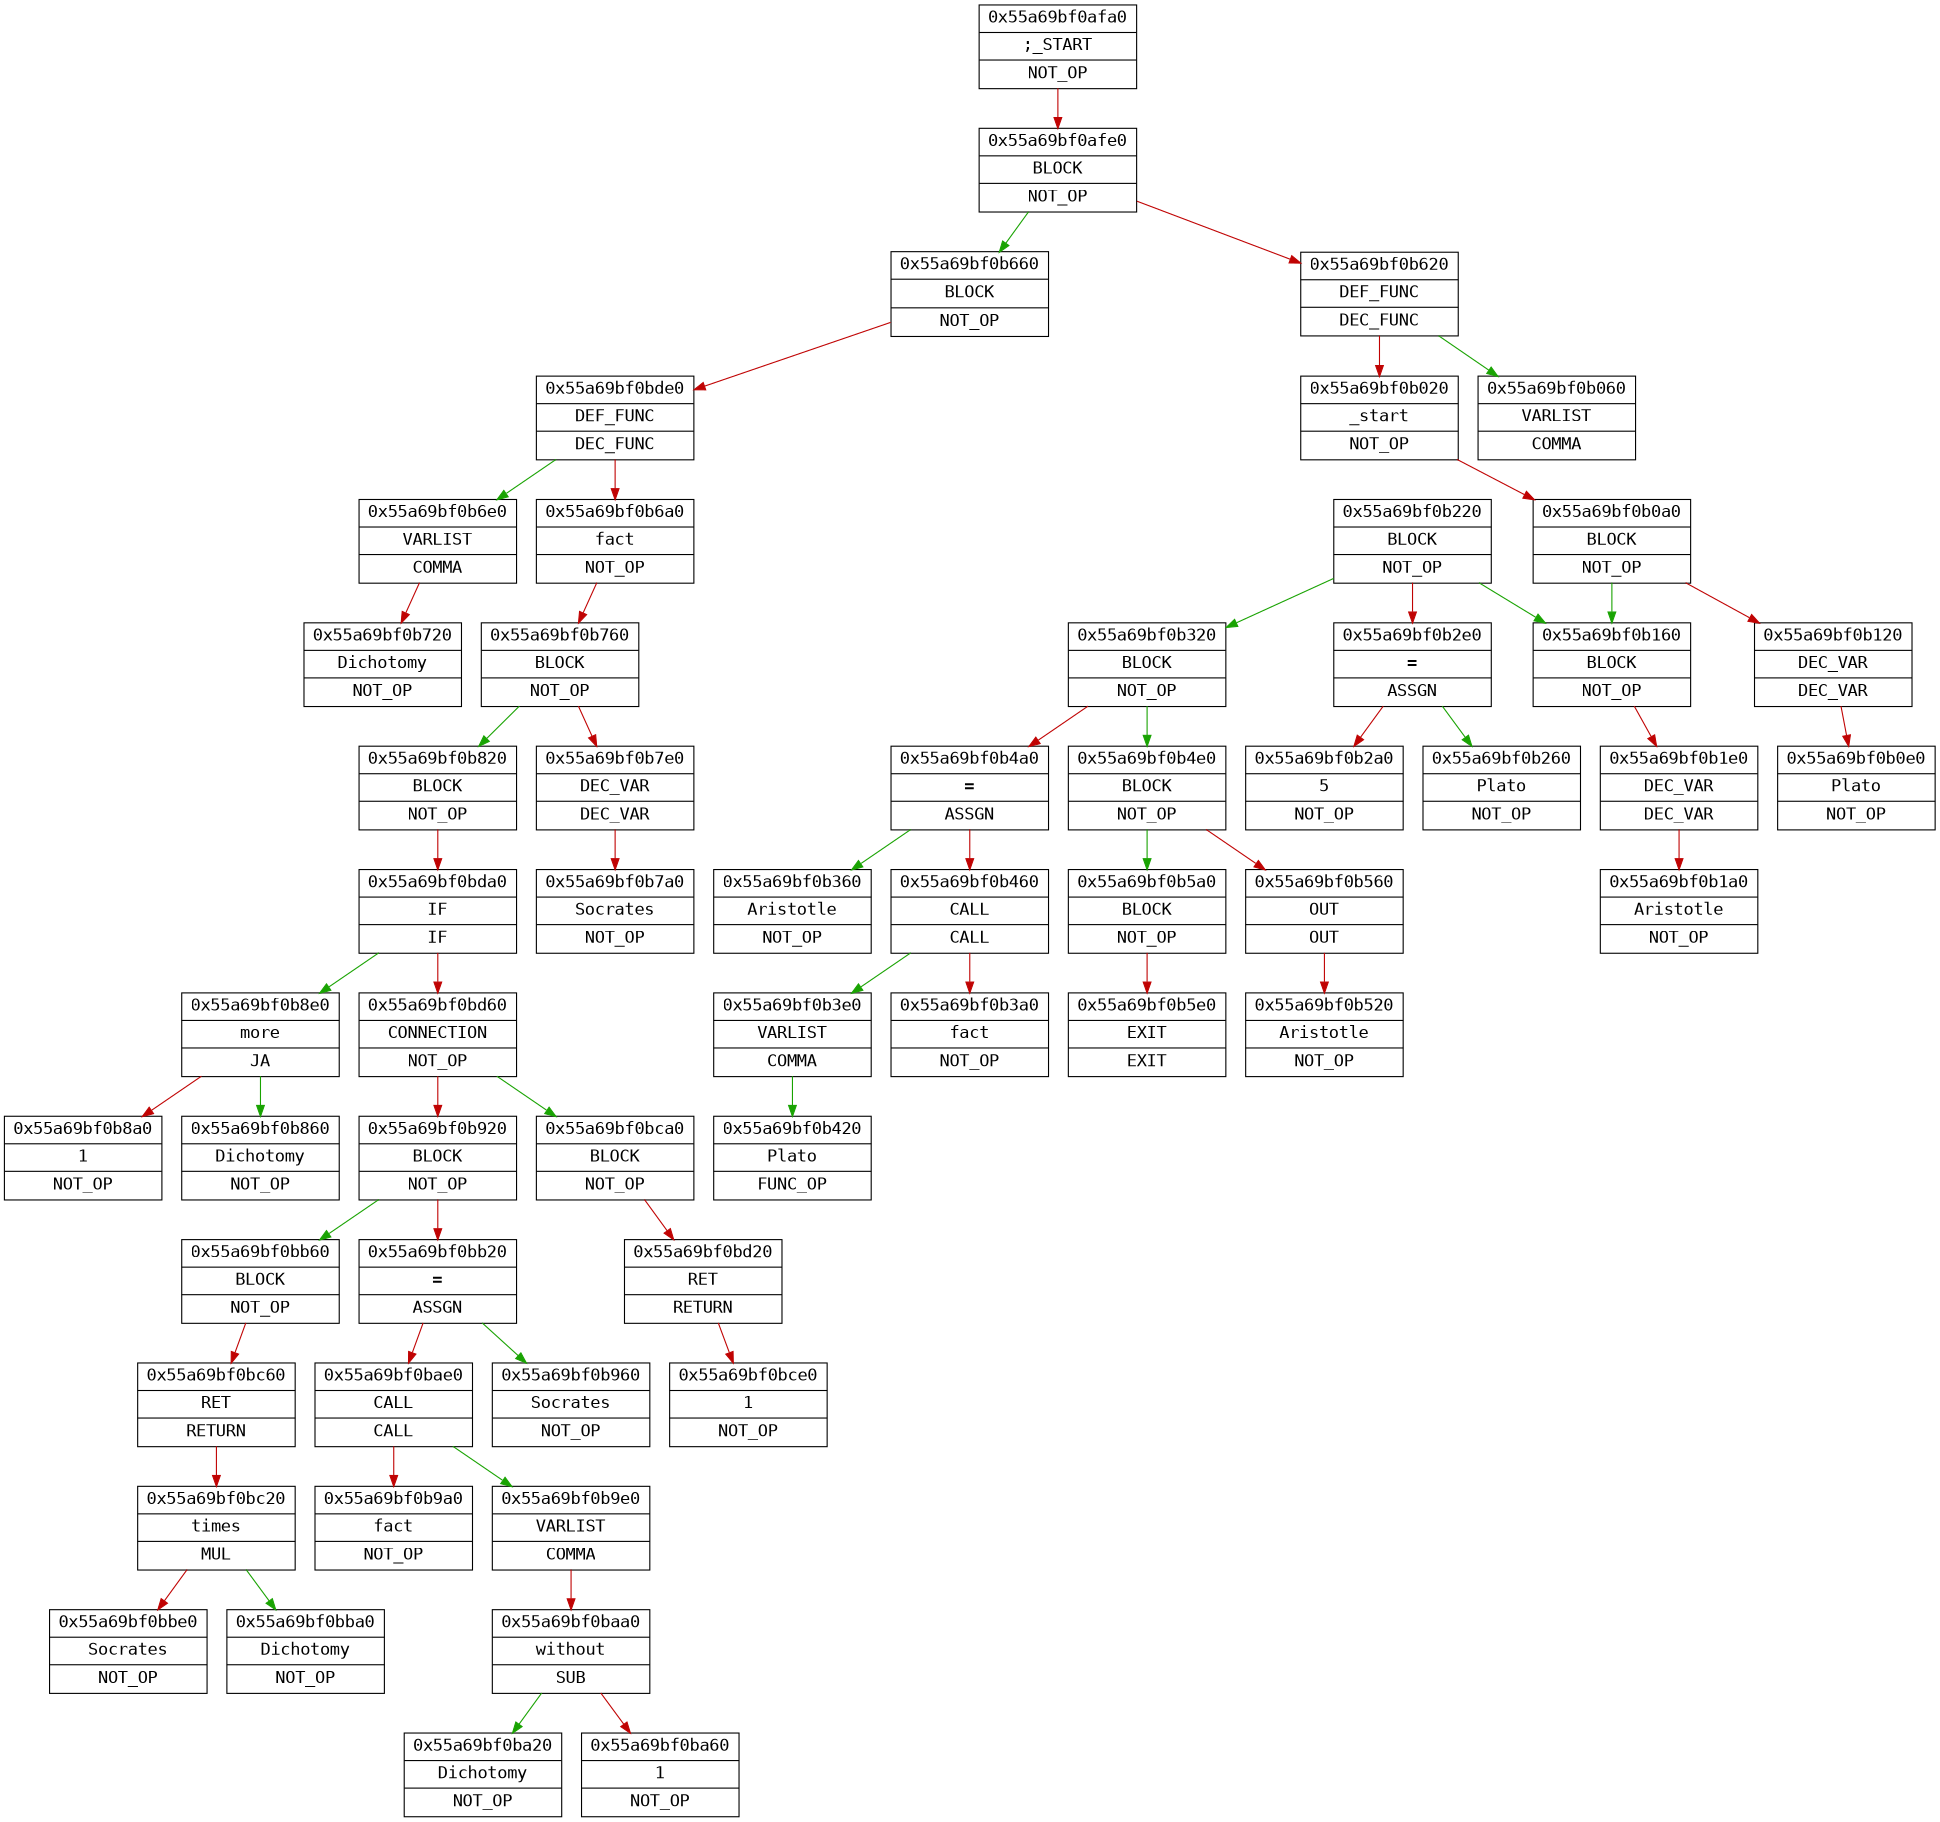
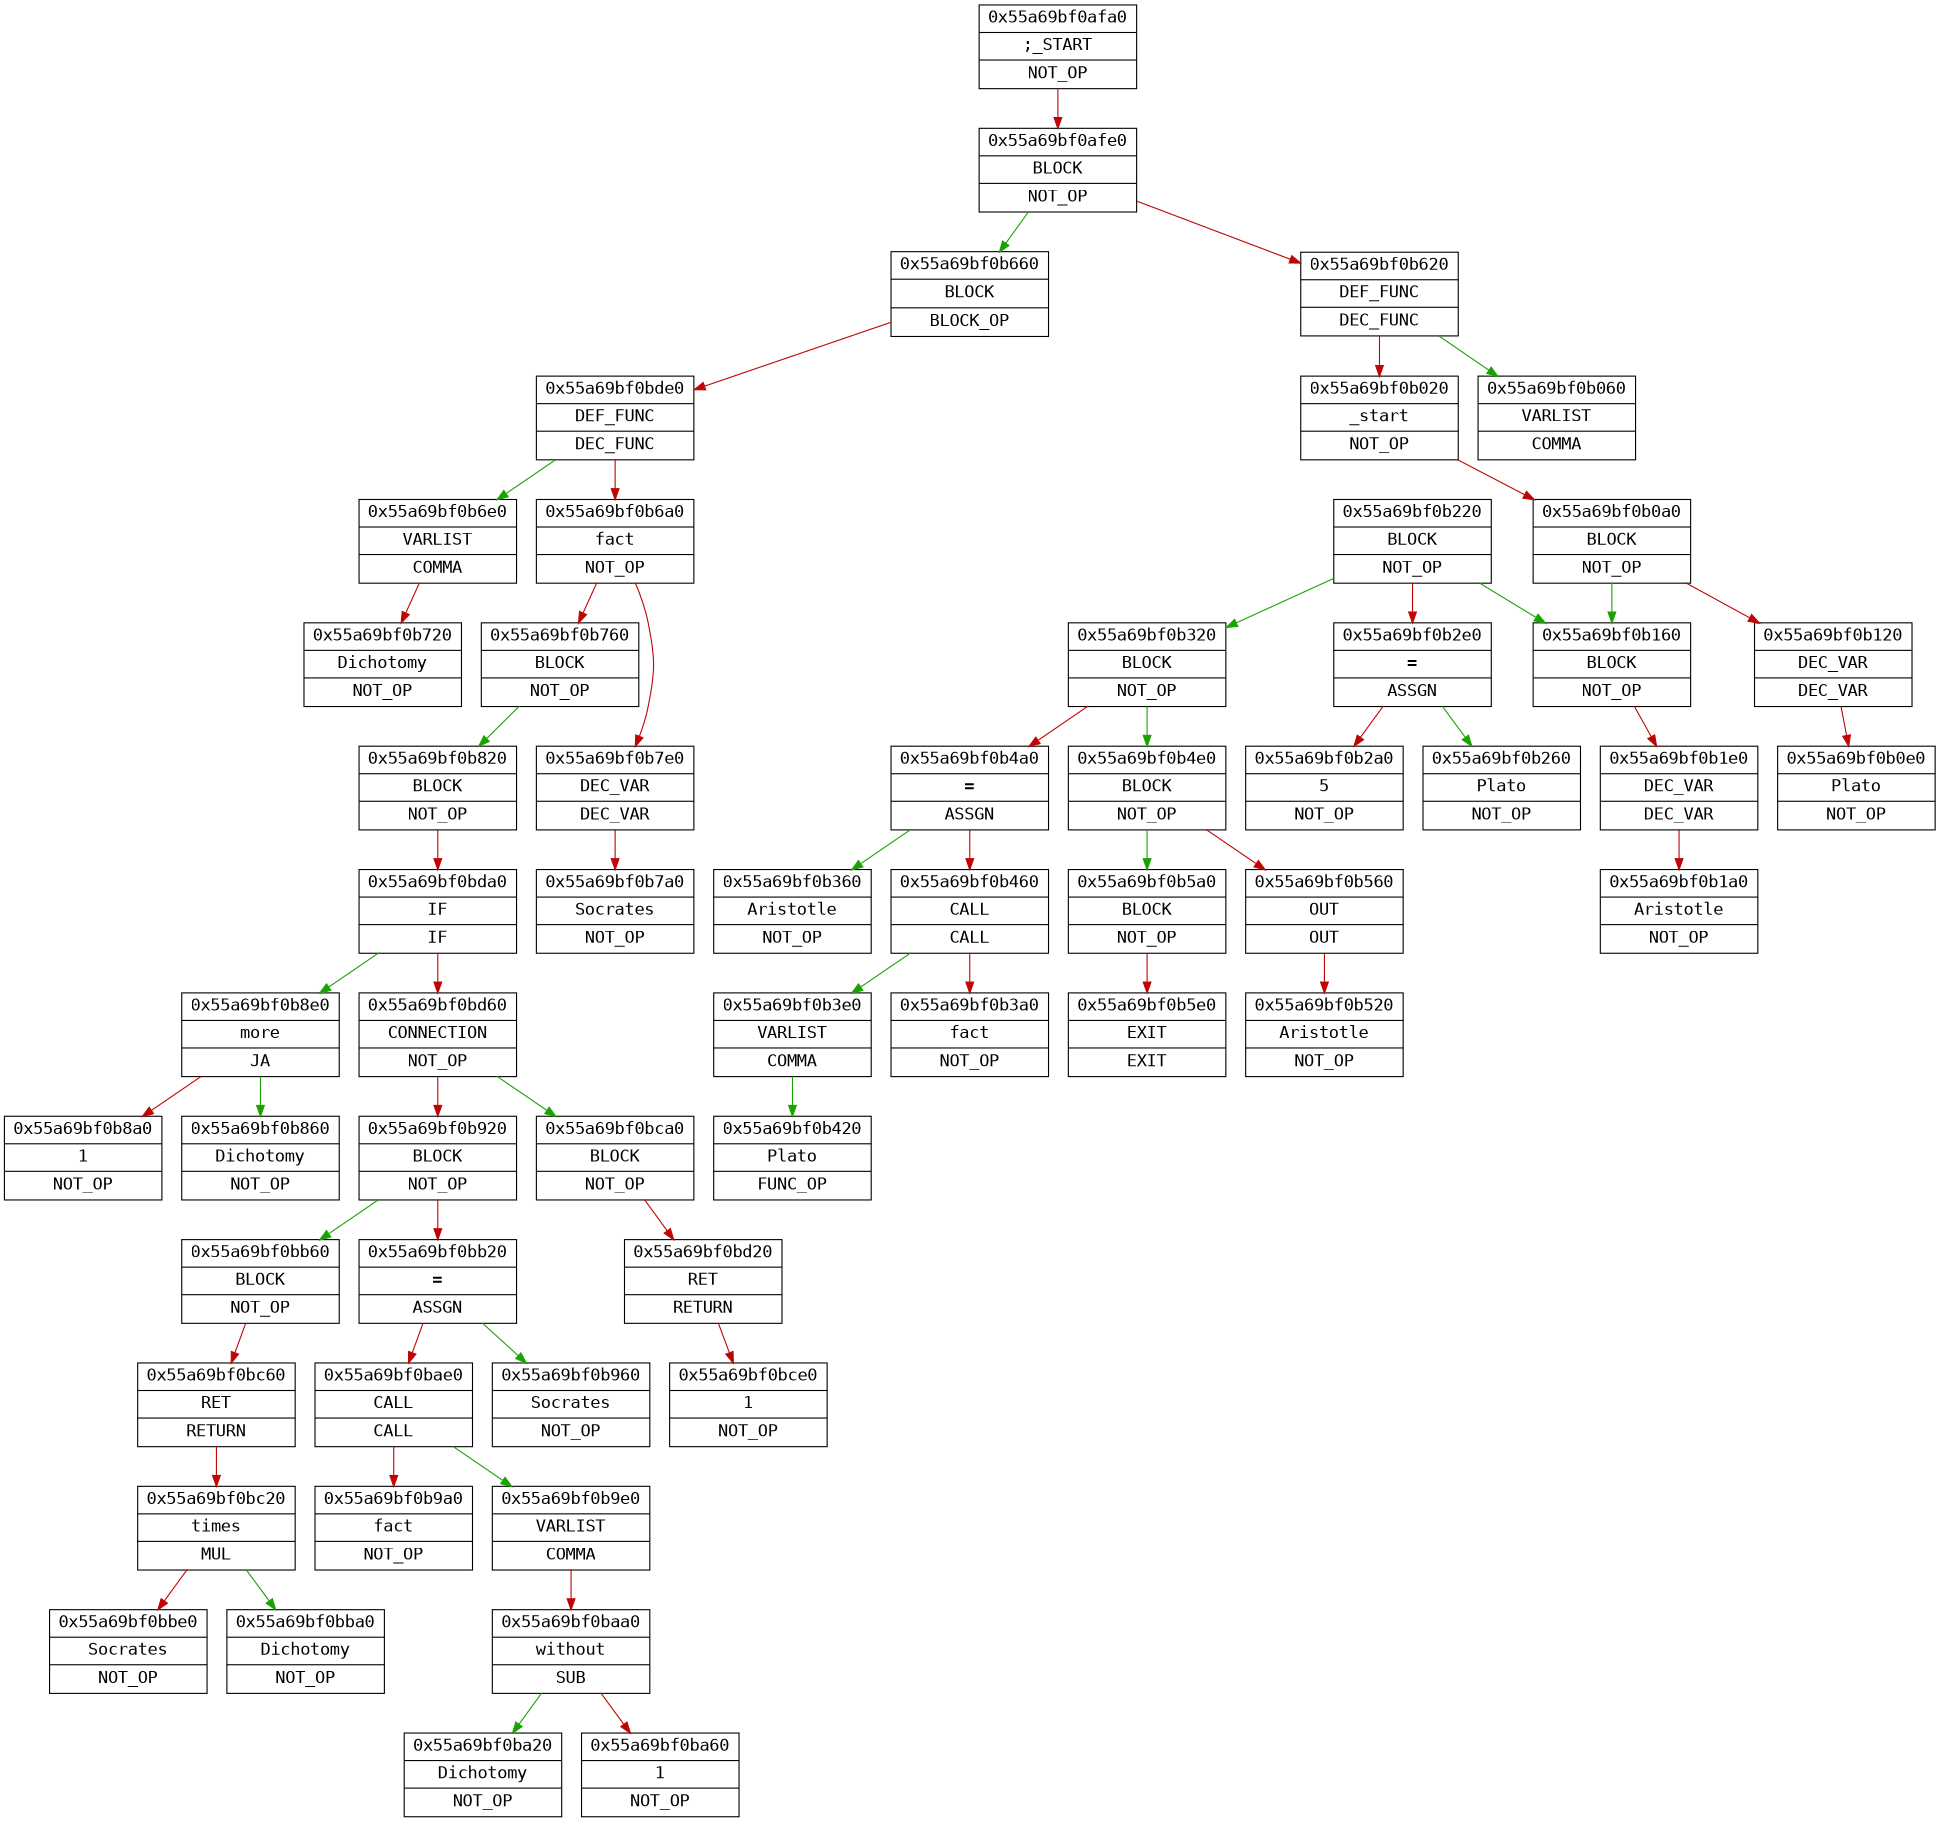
node "0x55a69bf0b660": text "NOT_OP" -> "BLOCK_OP"
edge "0x55a69bf0b760" -> "0x55a69bf0b7e0": now "0x55a69bf0b6a0" -> "0x55a69bf0b7e0"
